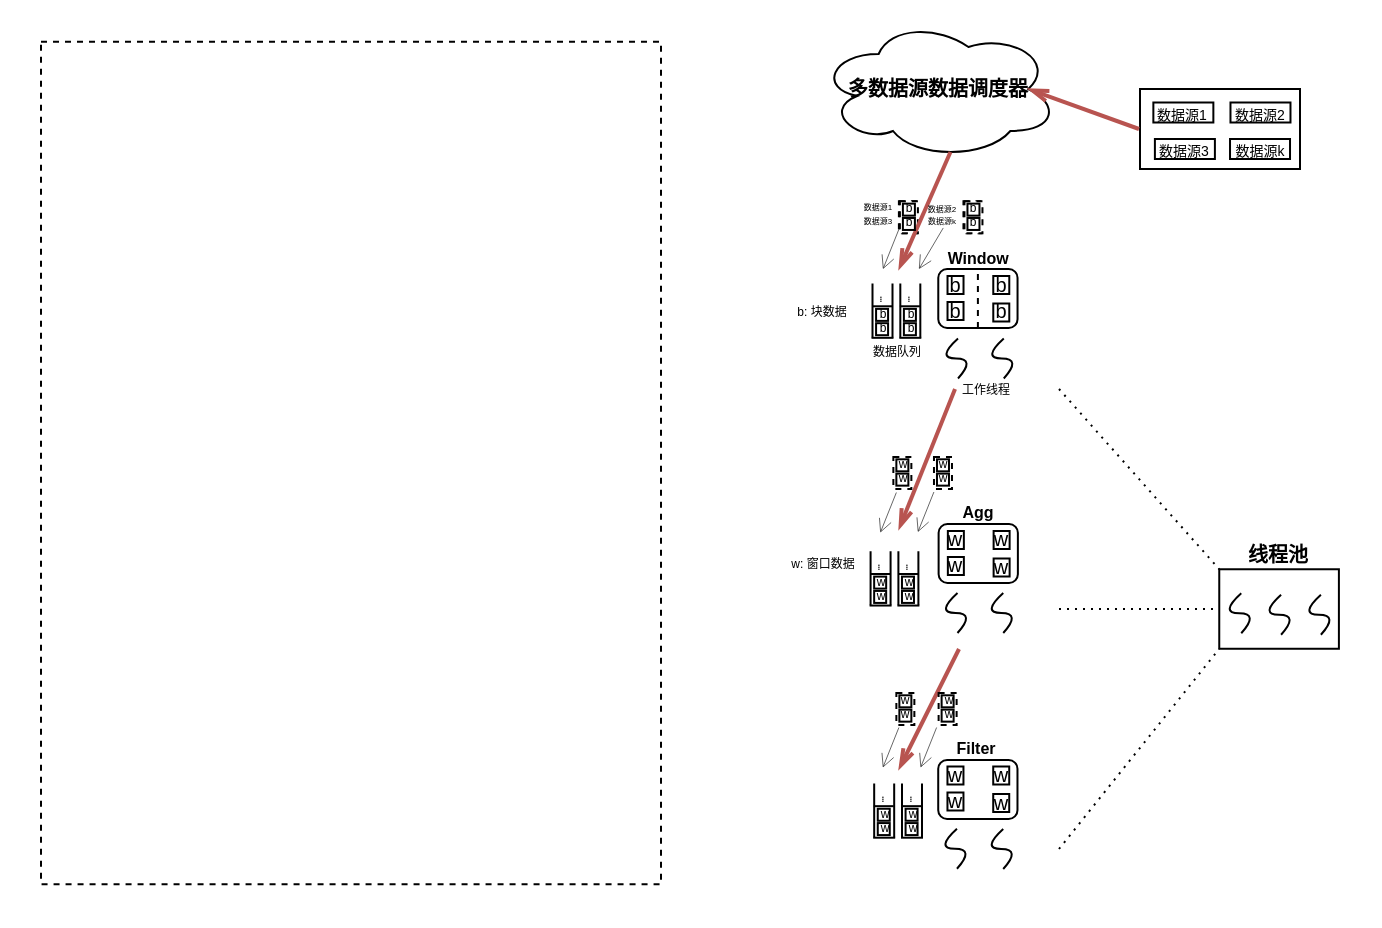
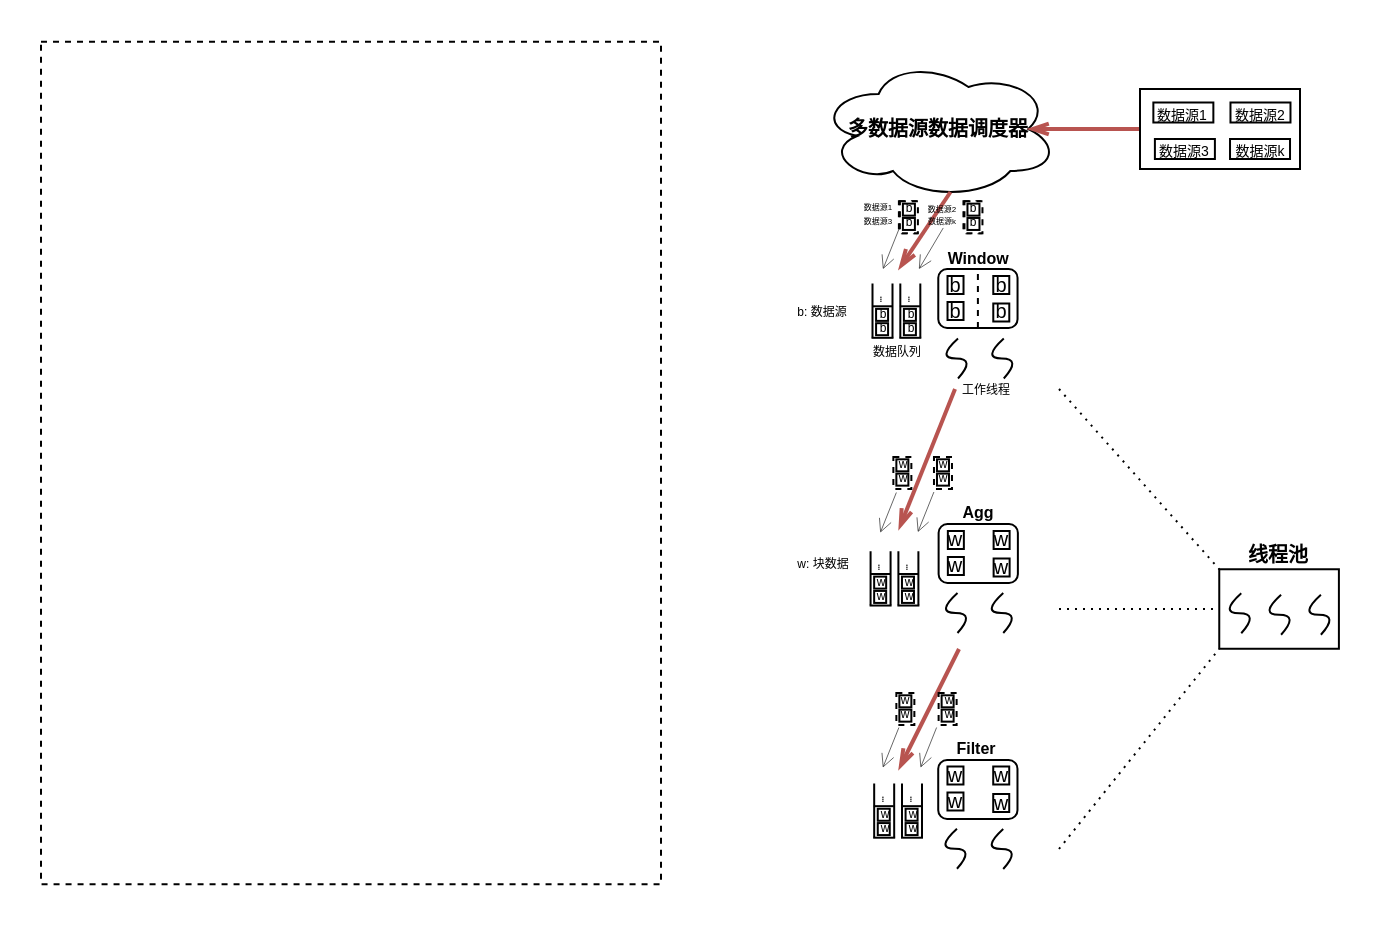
node "多数据源数据调度器": moved (939, 89) -> (939, 129)
node "b: 块数据": label "b: 块数据" -> "b: 数据源"
node "w: 窗口数据": label "w: 窗口数据" -> "w: 块数据"
